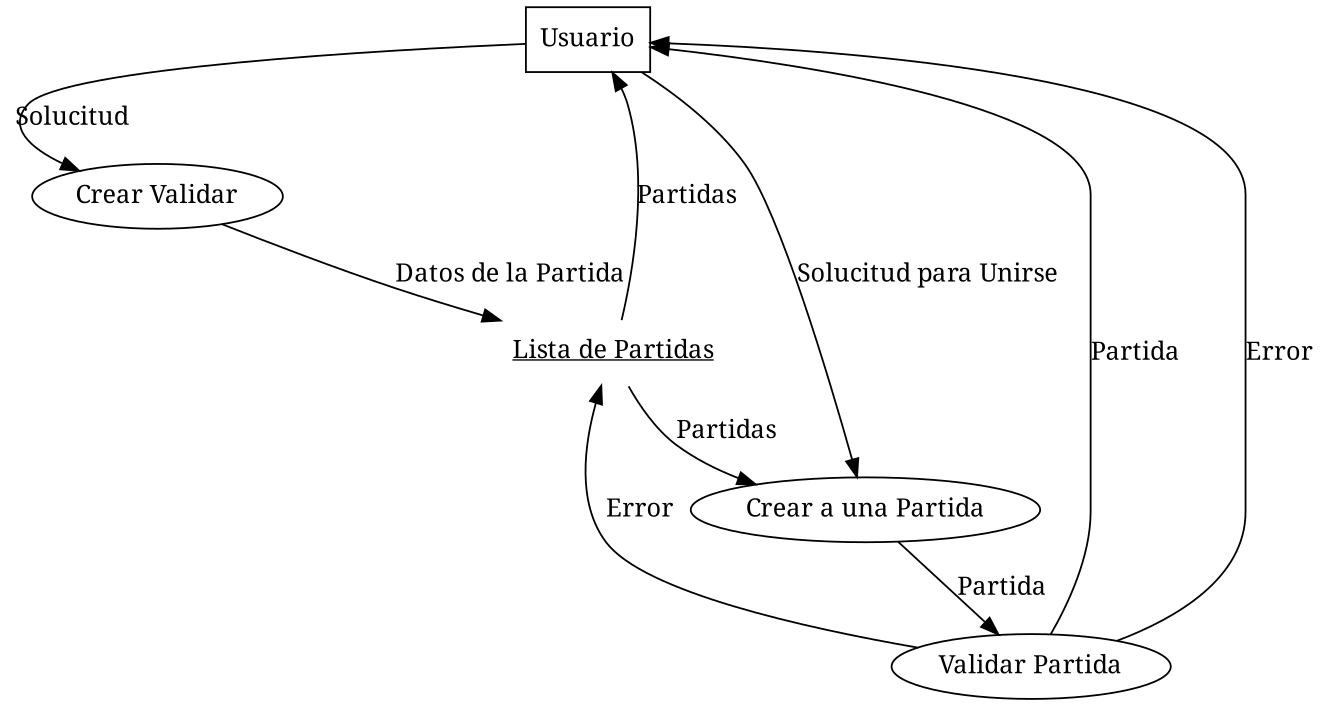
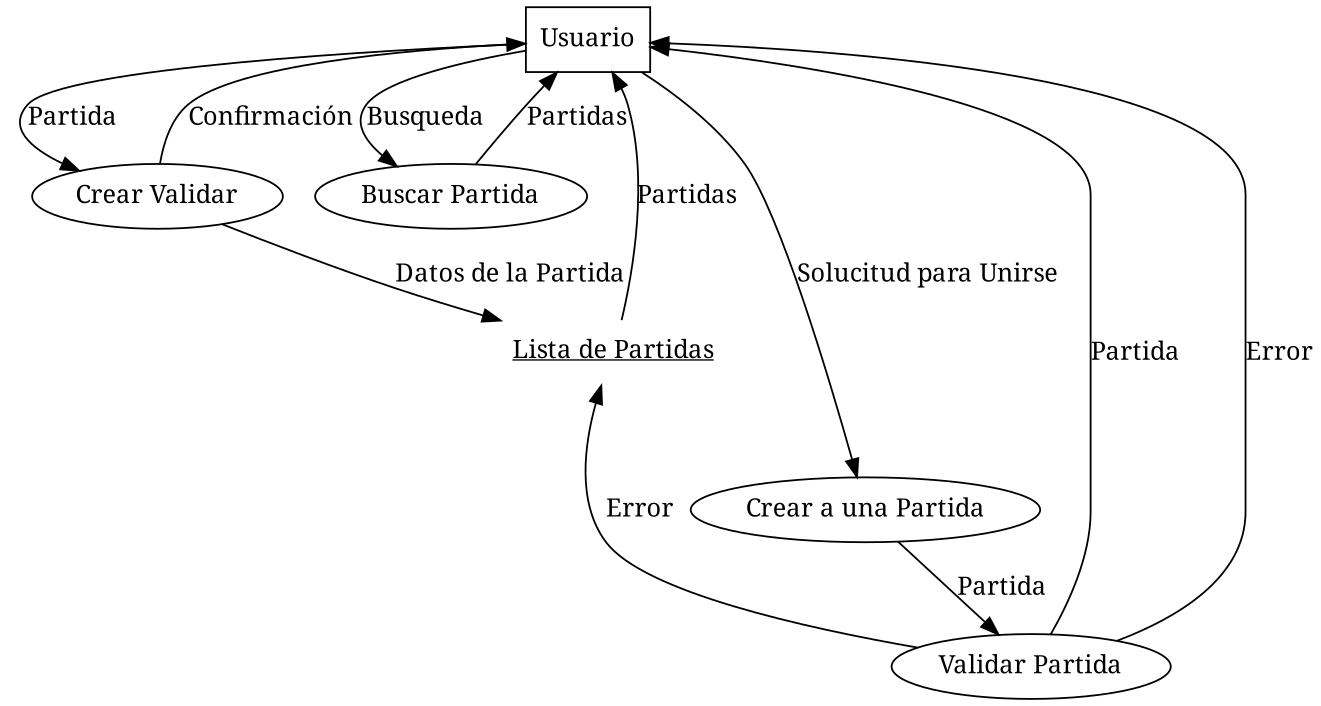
edge "Crear Validar" -> "Usuario": added, label "Confirmación"
edge "Usuario" -> "Crear Validar": label "Solucitud" -> "Partida"
node "Buscar Partida": added
edge "Lista de Partidas" -> "Crear a una Partida": removed, label "Partidas"
